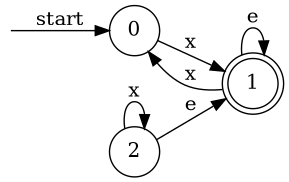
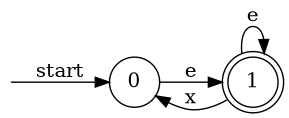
edge "0" -> "1": label "x" -> "e"
node "2": removed
